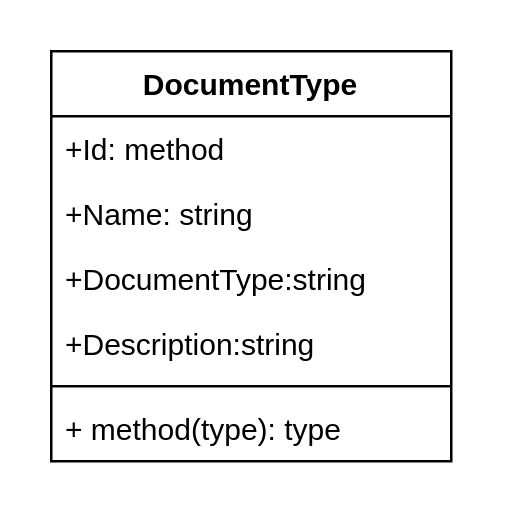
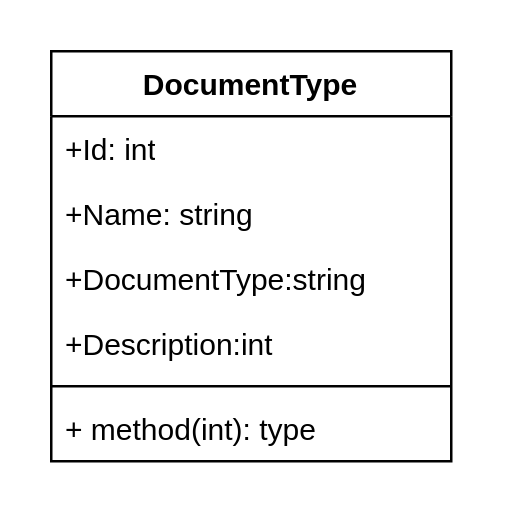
node "+Id: method": label "+Id: method" -> "+Id: int"
node "+Description:string": label "+Description:string" -> "+Description:int"
node "+ method(type): type": label "+ method(type): type" -> "+ method(int): type"
